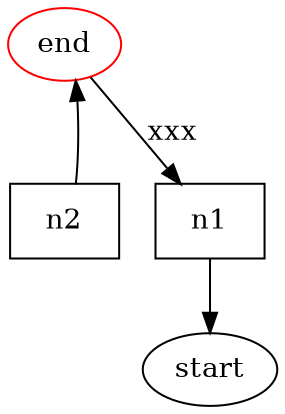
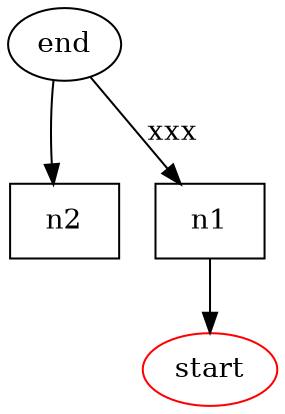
node "end": color red -> black
edge "n2" -> "end": reversed
node "start": color black -> red
